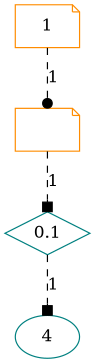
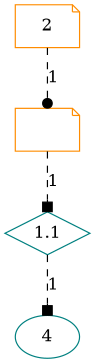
node "1": label "1" -> "2"
node "0.1": label "0.1" -> "1.1"
